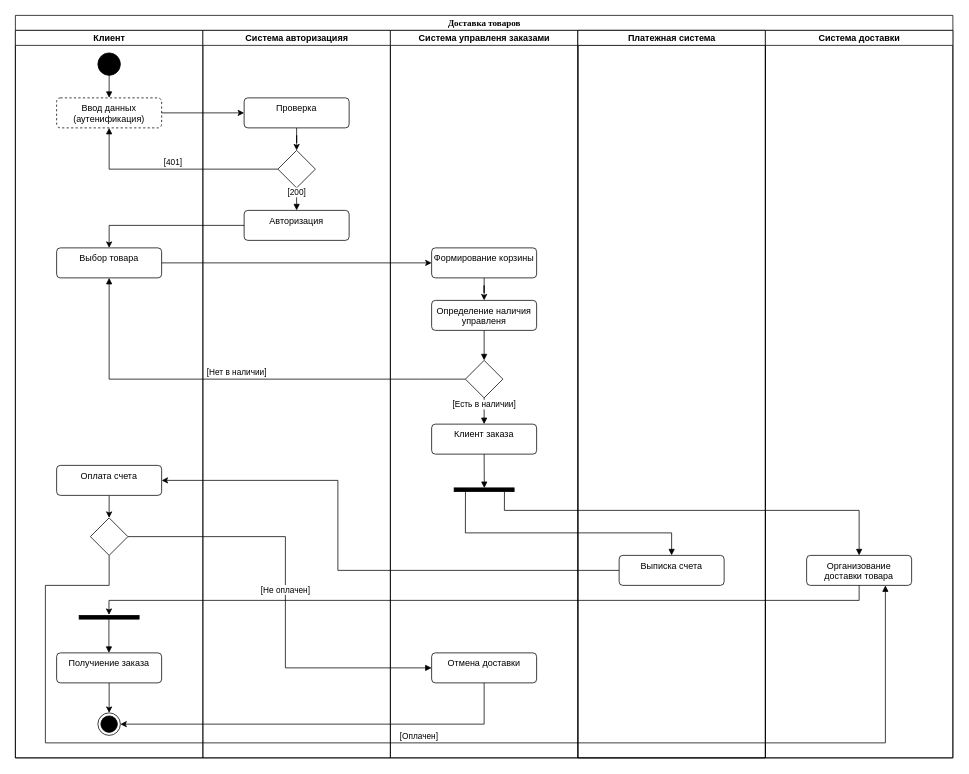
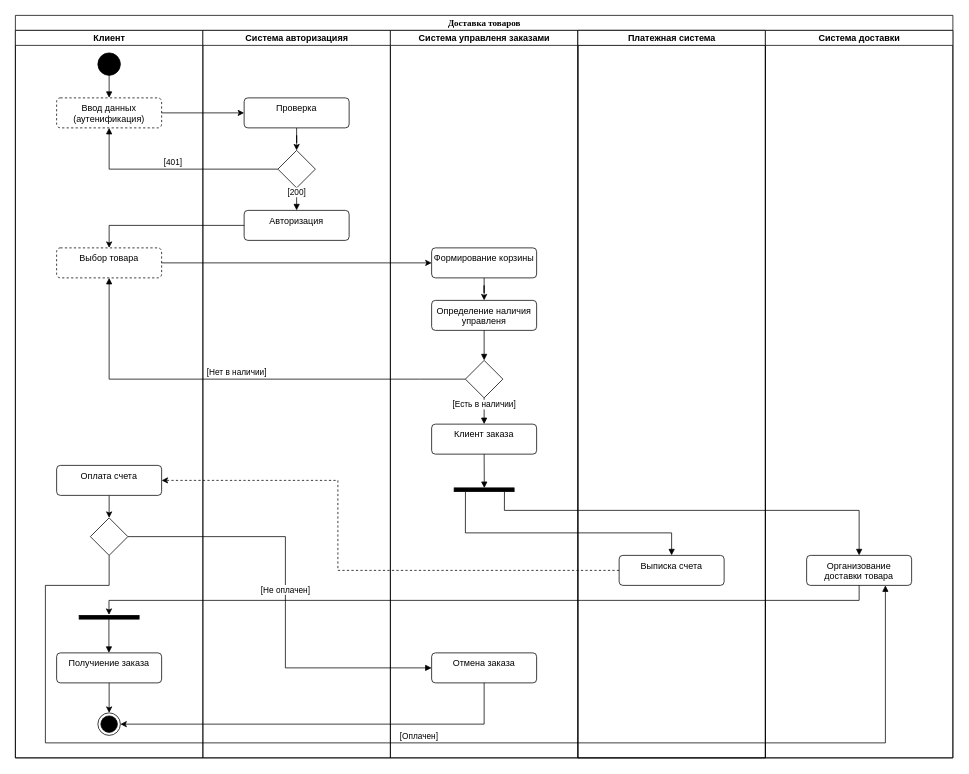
node "Выбор товара": style solid -> dashed
edge "Выписка счета" -> "Оплата счета": style solid -> dashed
node "Отмена доставки": label "Отмена доставки" -> "Отмена заказа"
